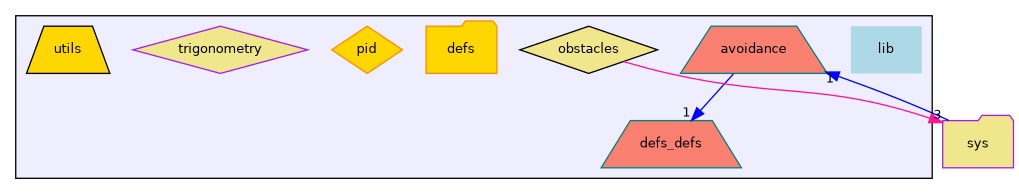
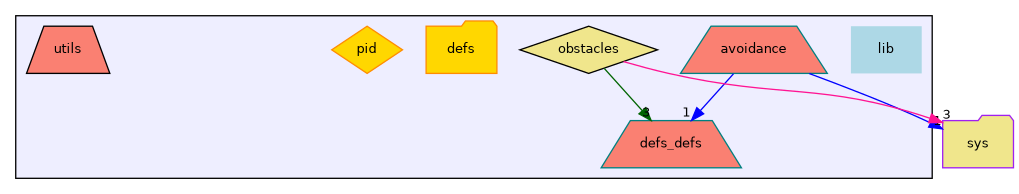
node "utils": fillcolor gold -> salmon
node "trigonometry": removed
edge "obstacles" -> "defs_defs": added
edge "sys" -> "avoidance": reversed
